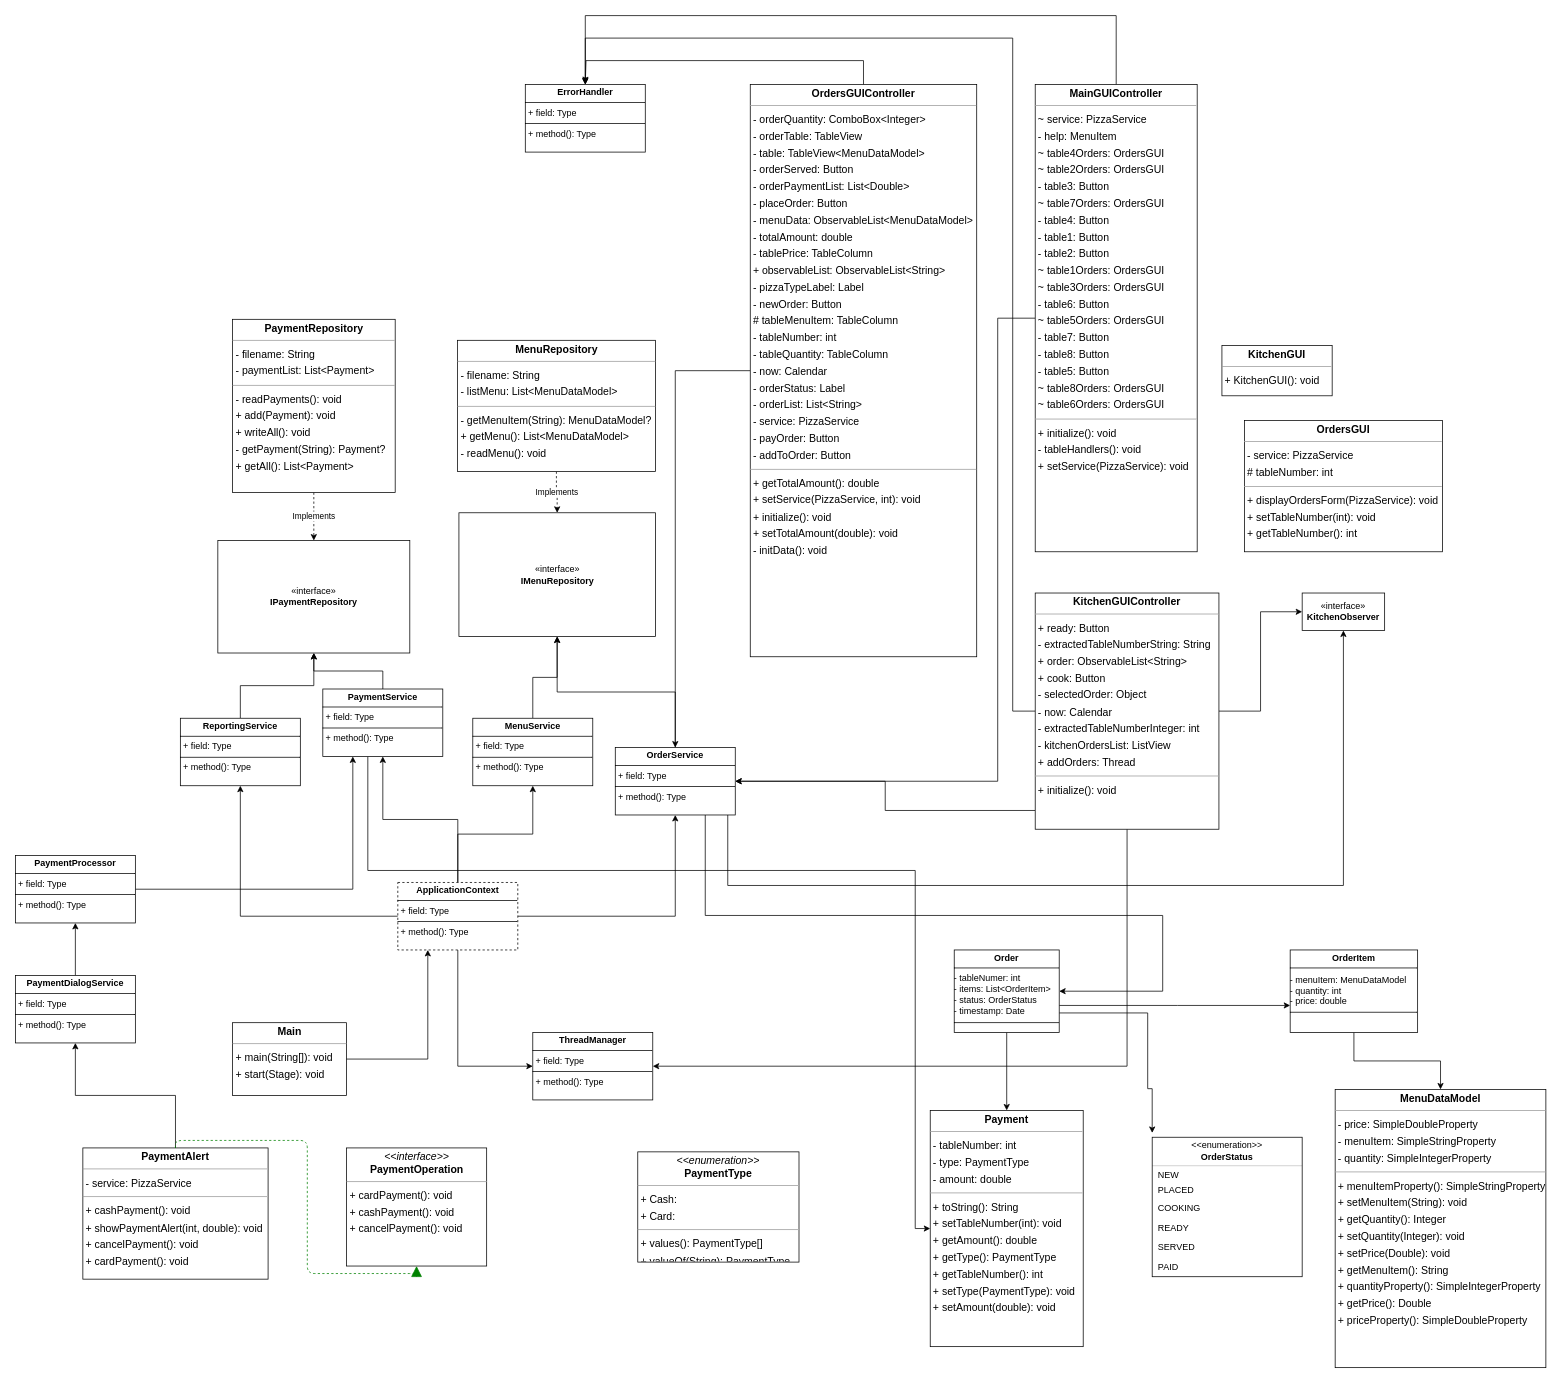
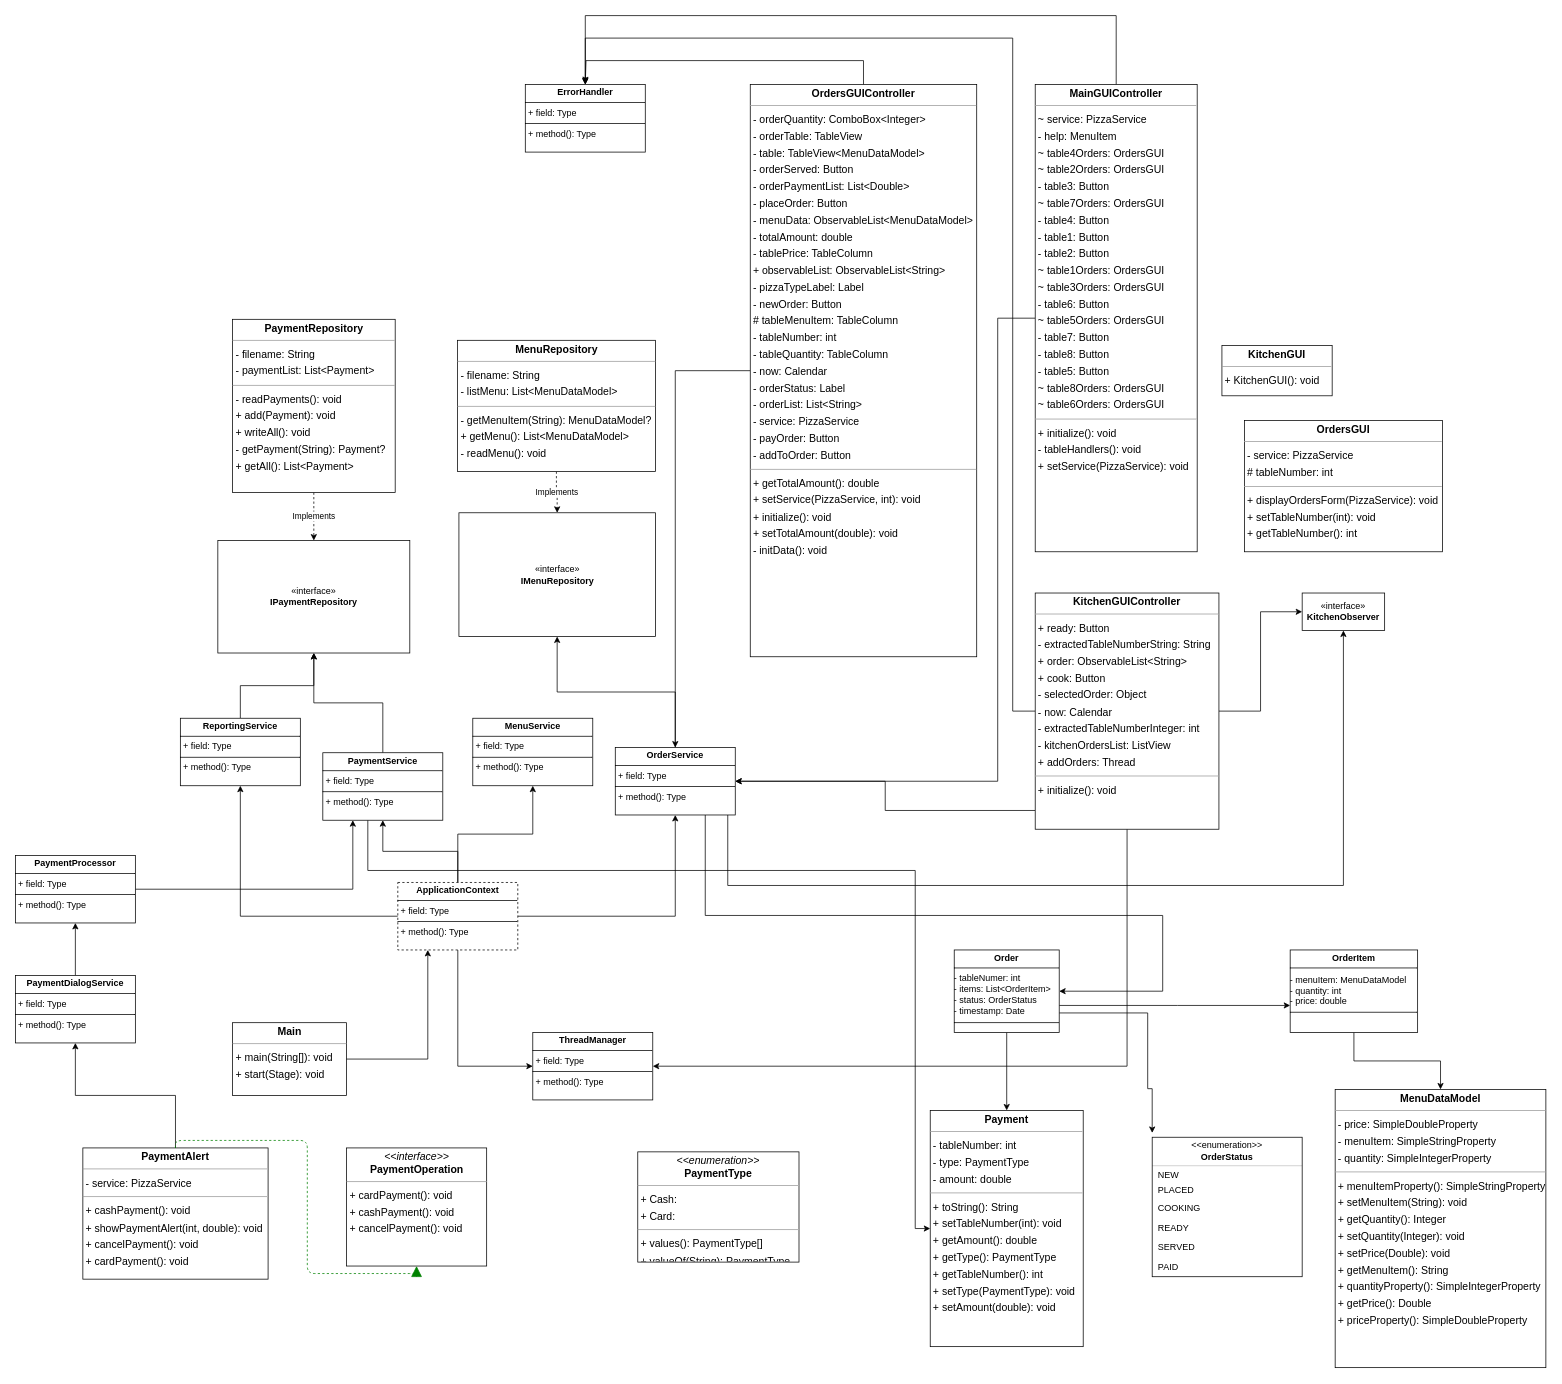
edge "MenuService + field: Type + method(): Type" -> "«interface» IMenuRepository": removed
node "PaymentService + field: Type + method(): Type": moved (383, 723) -> (383, 786)
